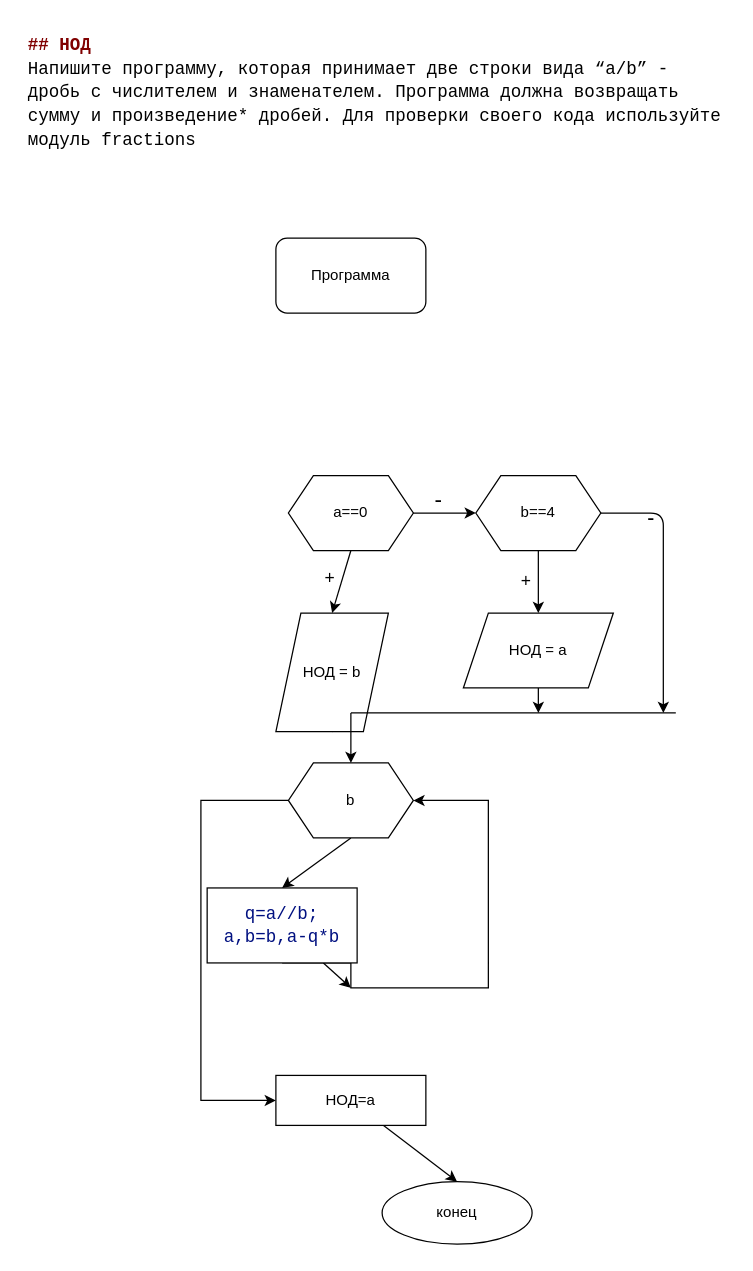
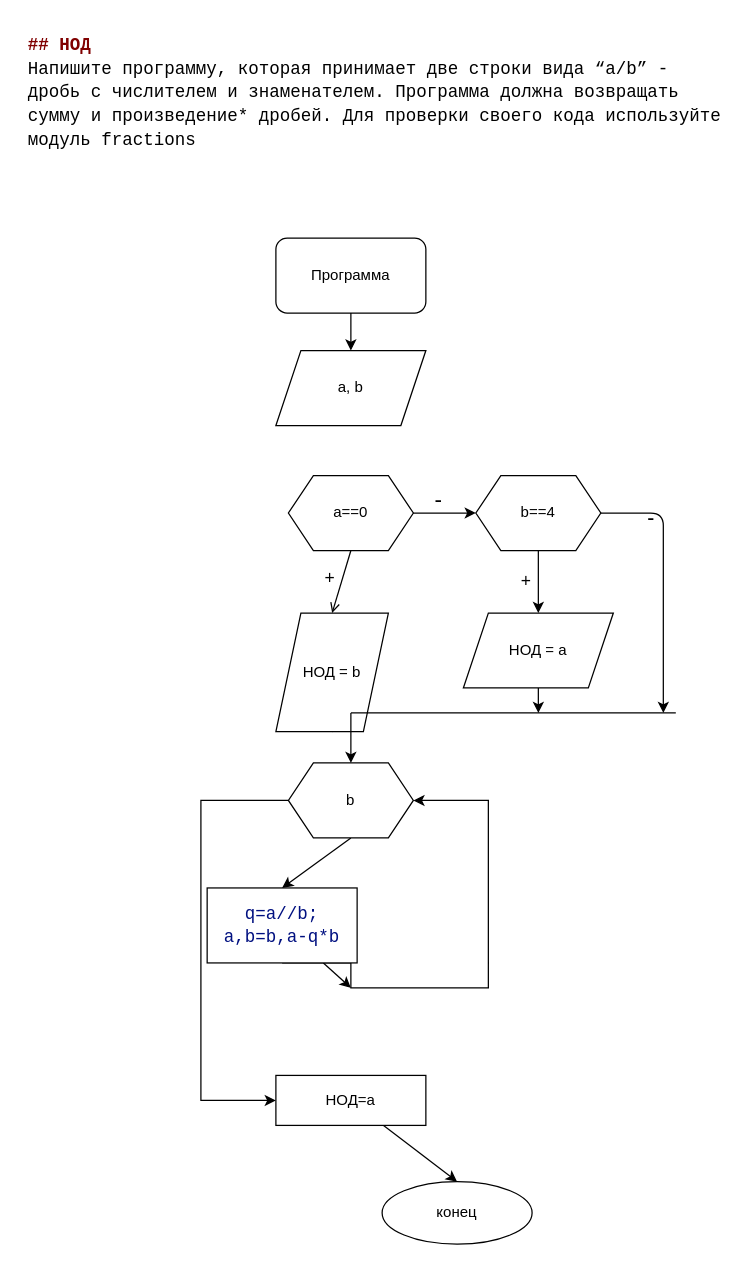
edge "Программа" -> "a, b": added
node "a, b": added
edge "a==0" -> "НОД = b": arrowhead classic -> open
